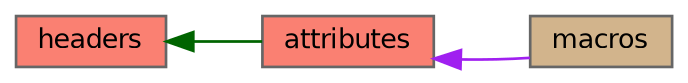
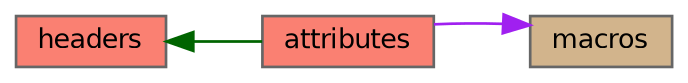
edge "macros" -> "attributes": reversed
